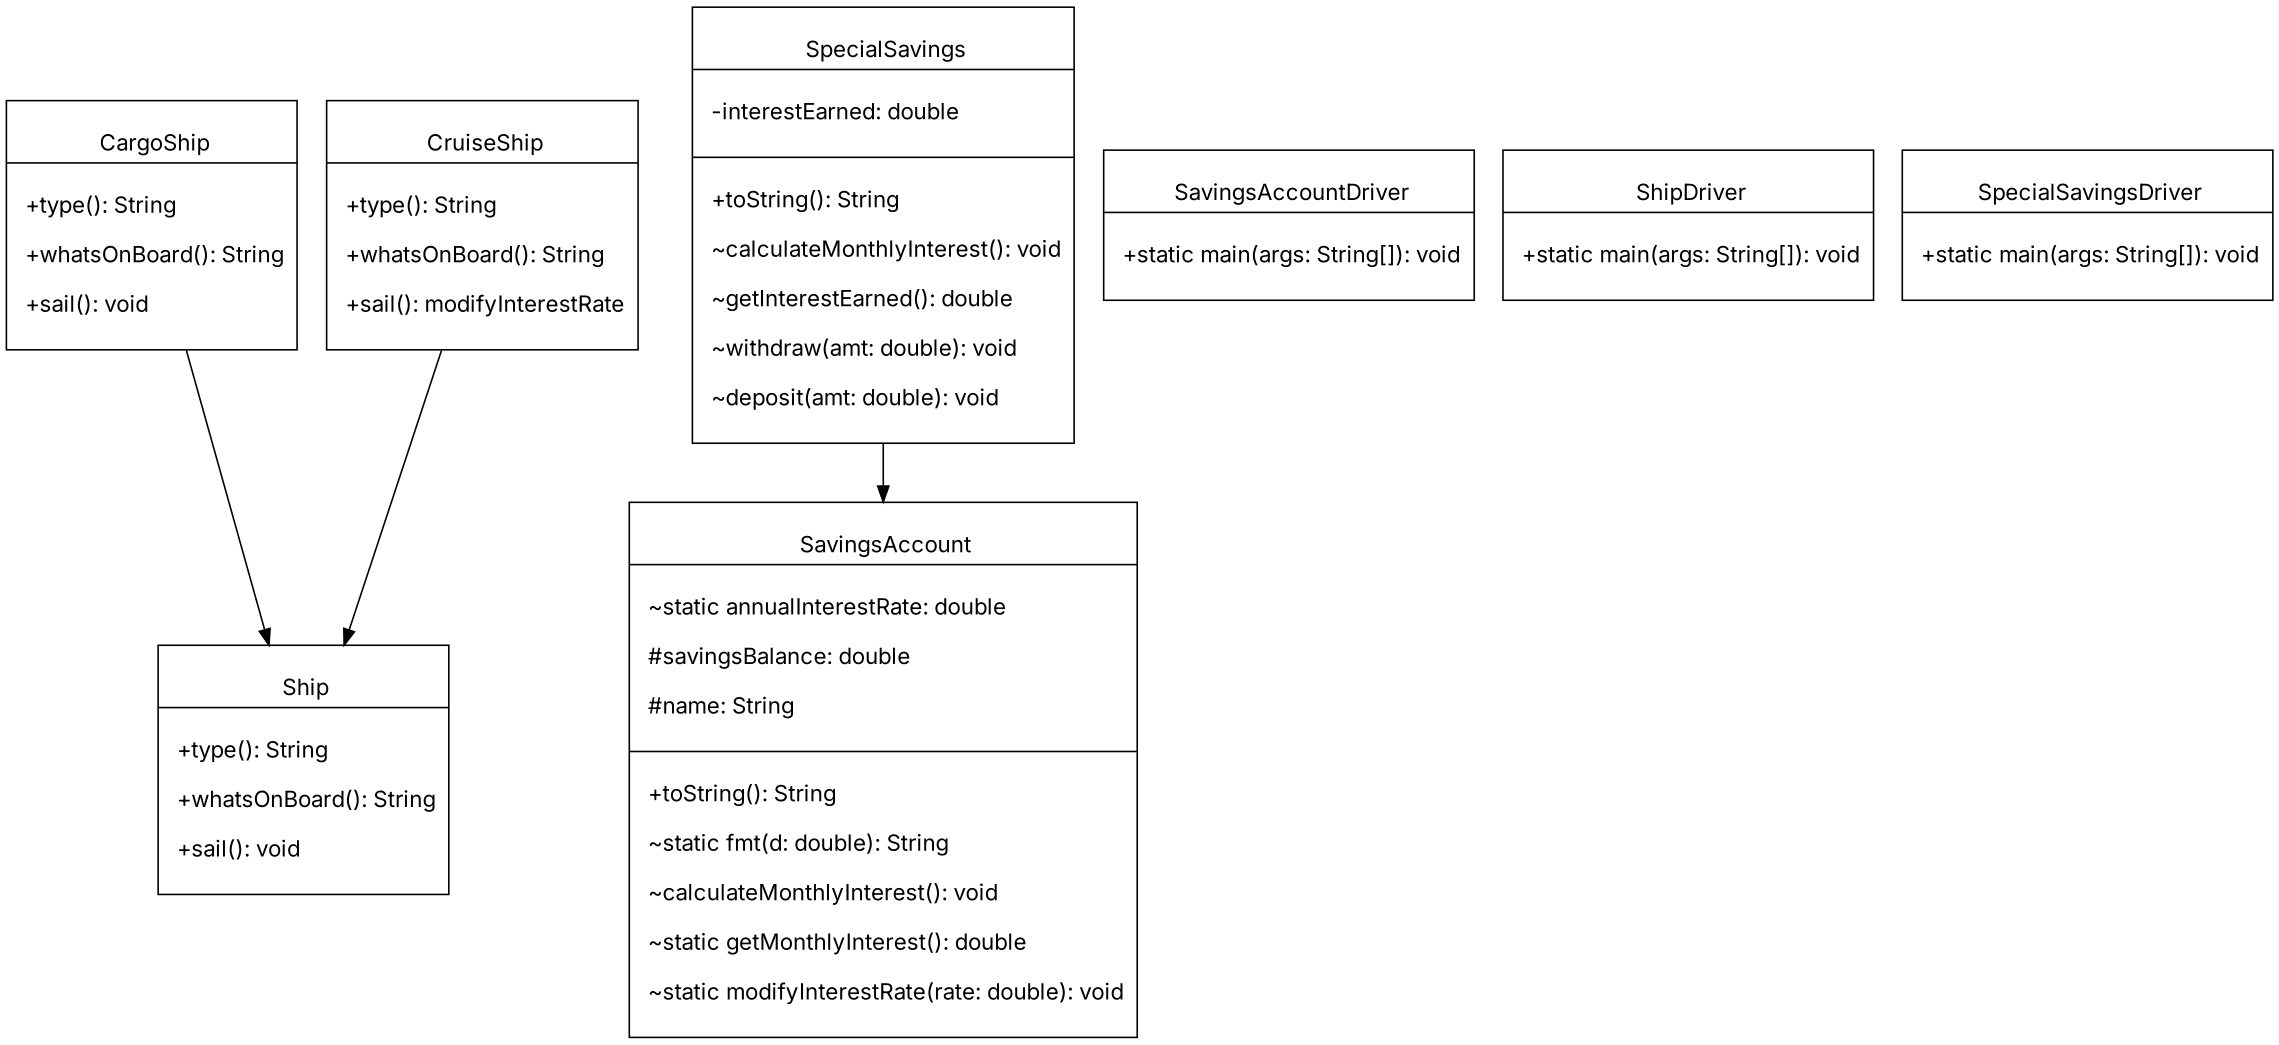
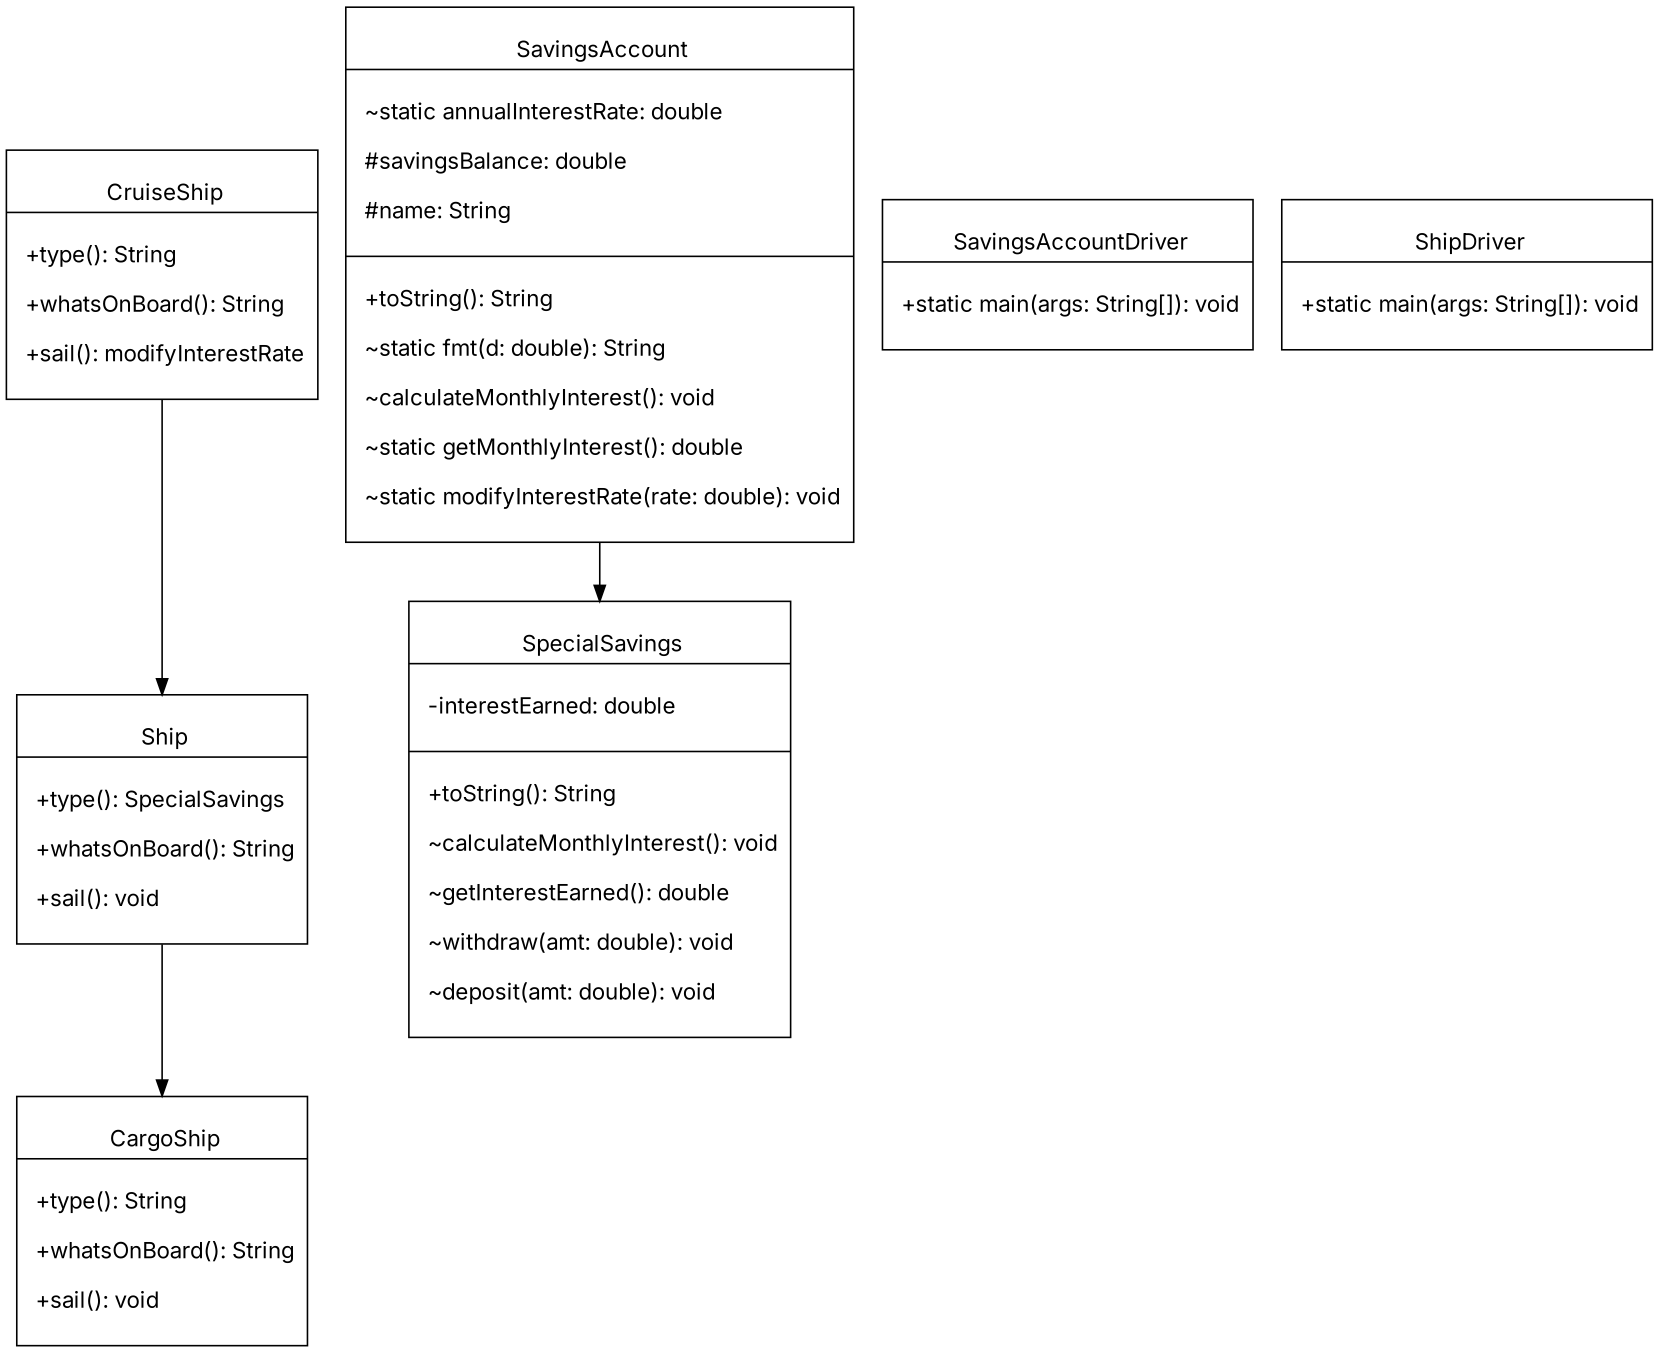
node "SpecialSavingsDriver": removed
edge "SpecialSavings" -> "SavingsAccount": reversed
edge "CargoShip" -> "Ship": reversed
node "Ship": text "+type(): String" -> "+type(): SpecialSavings"
